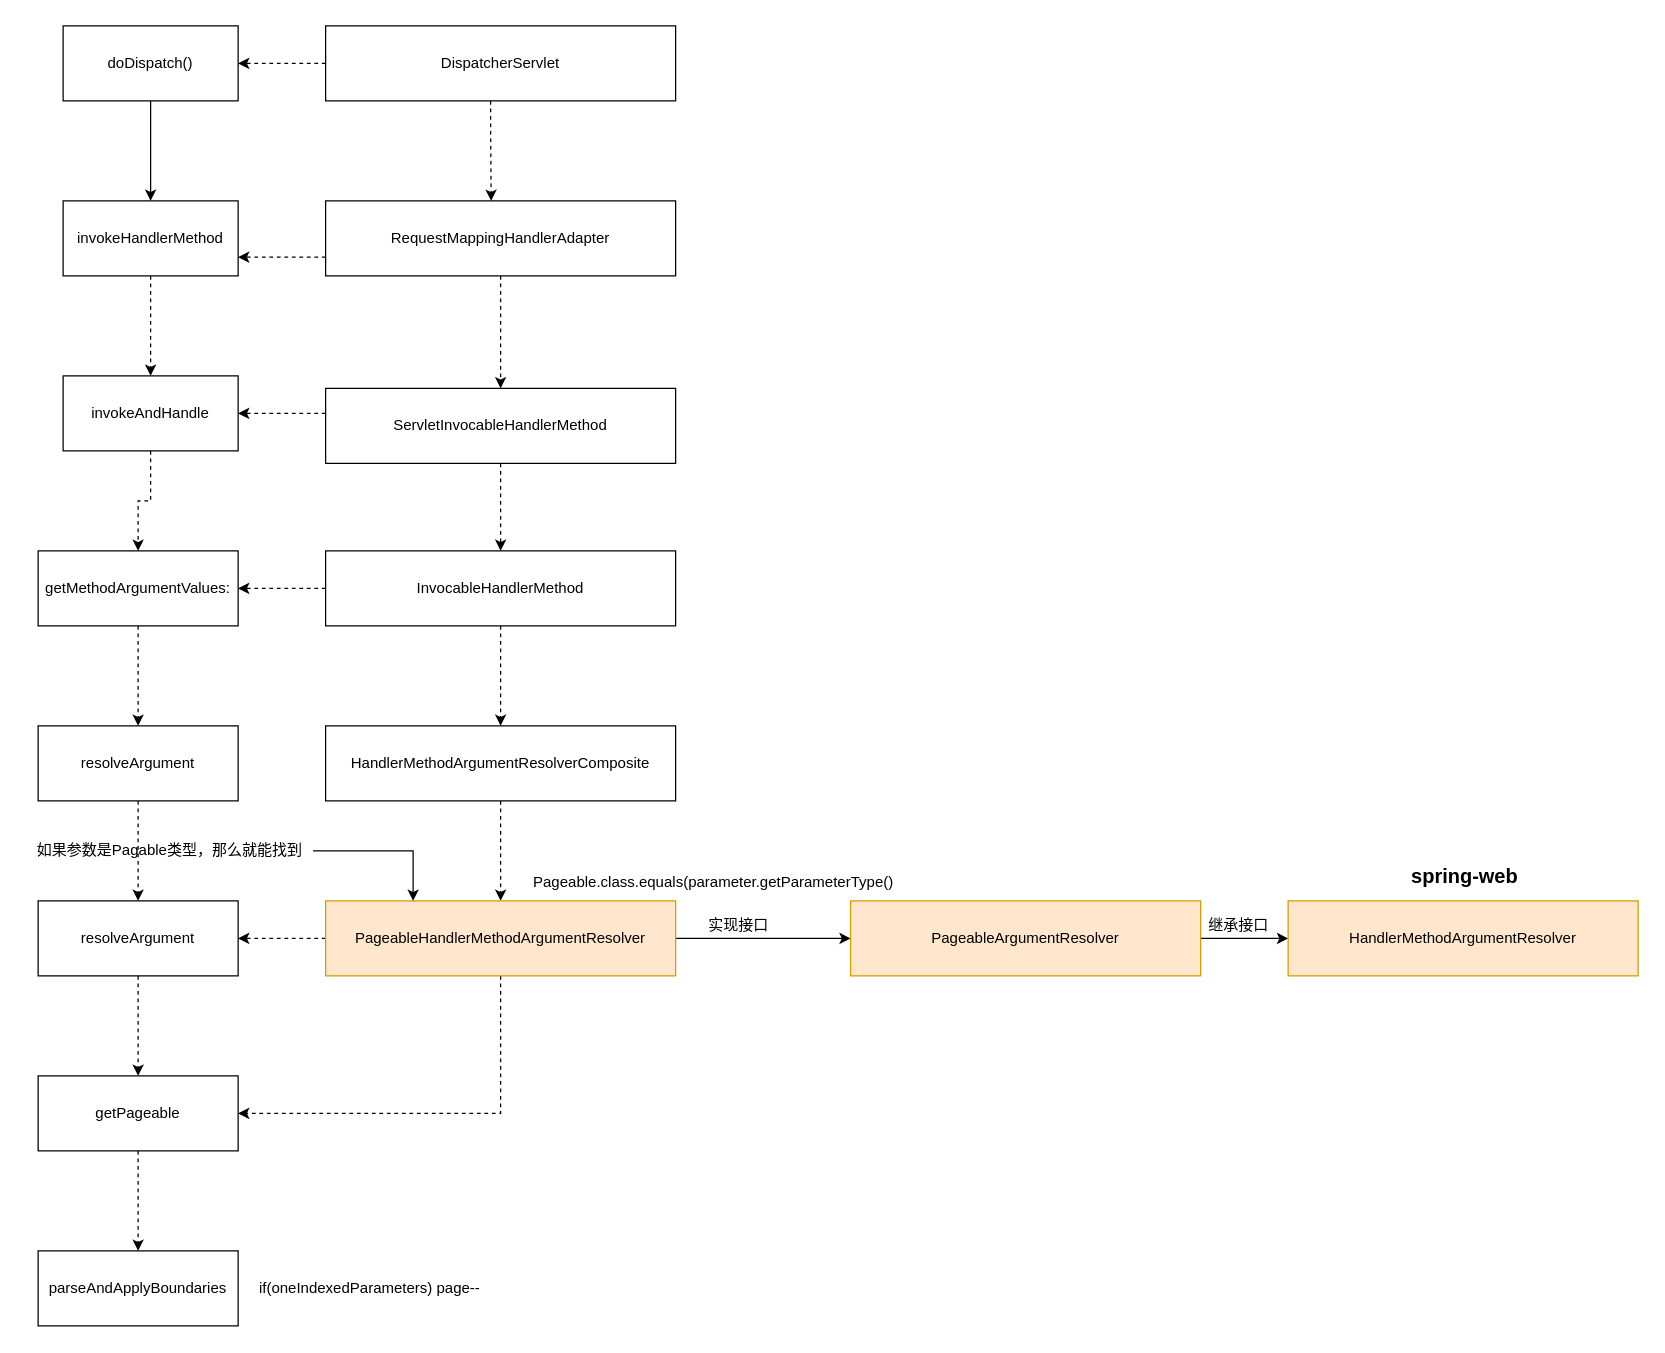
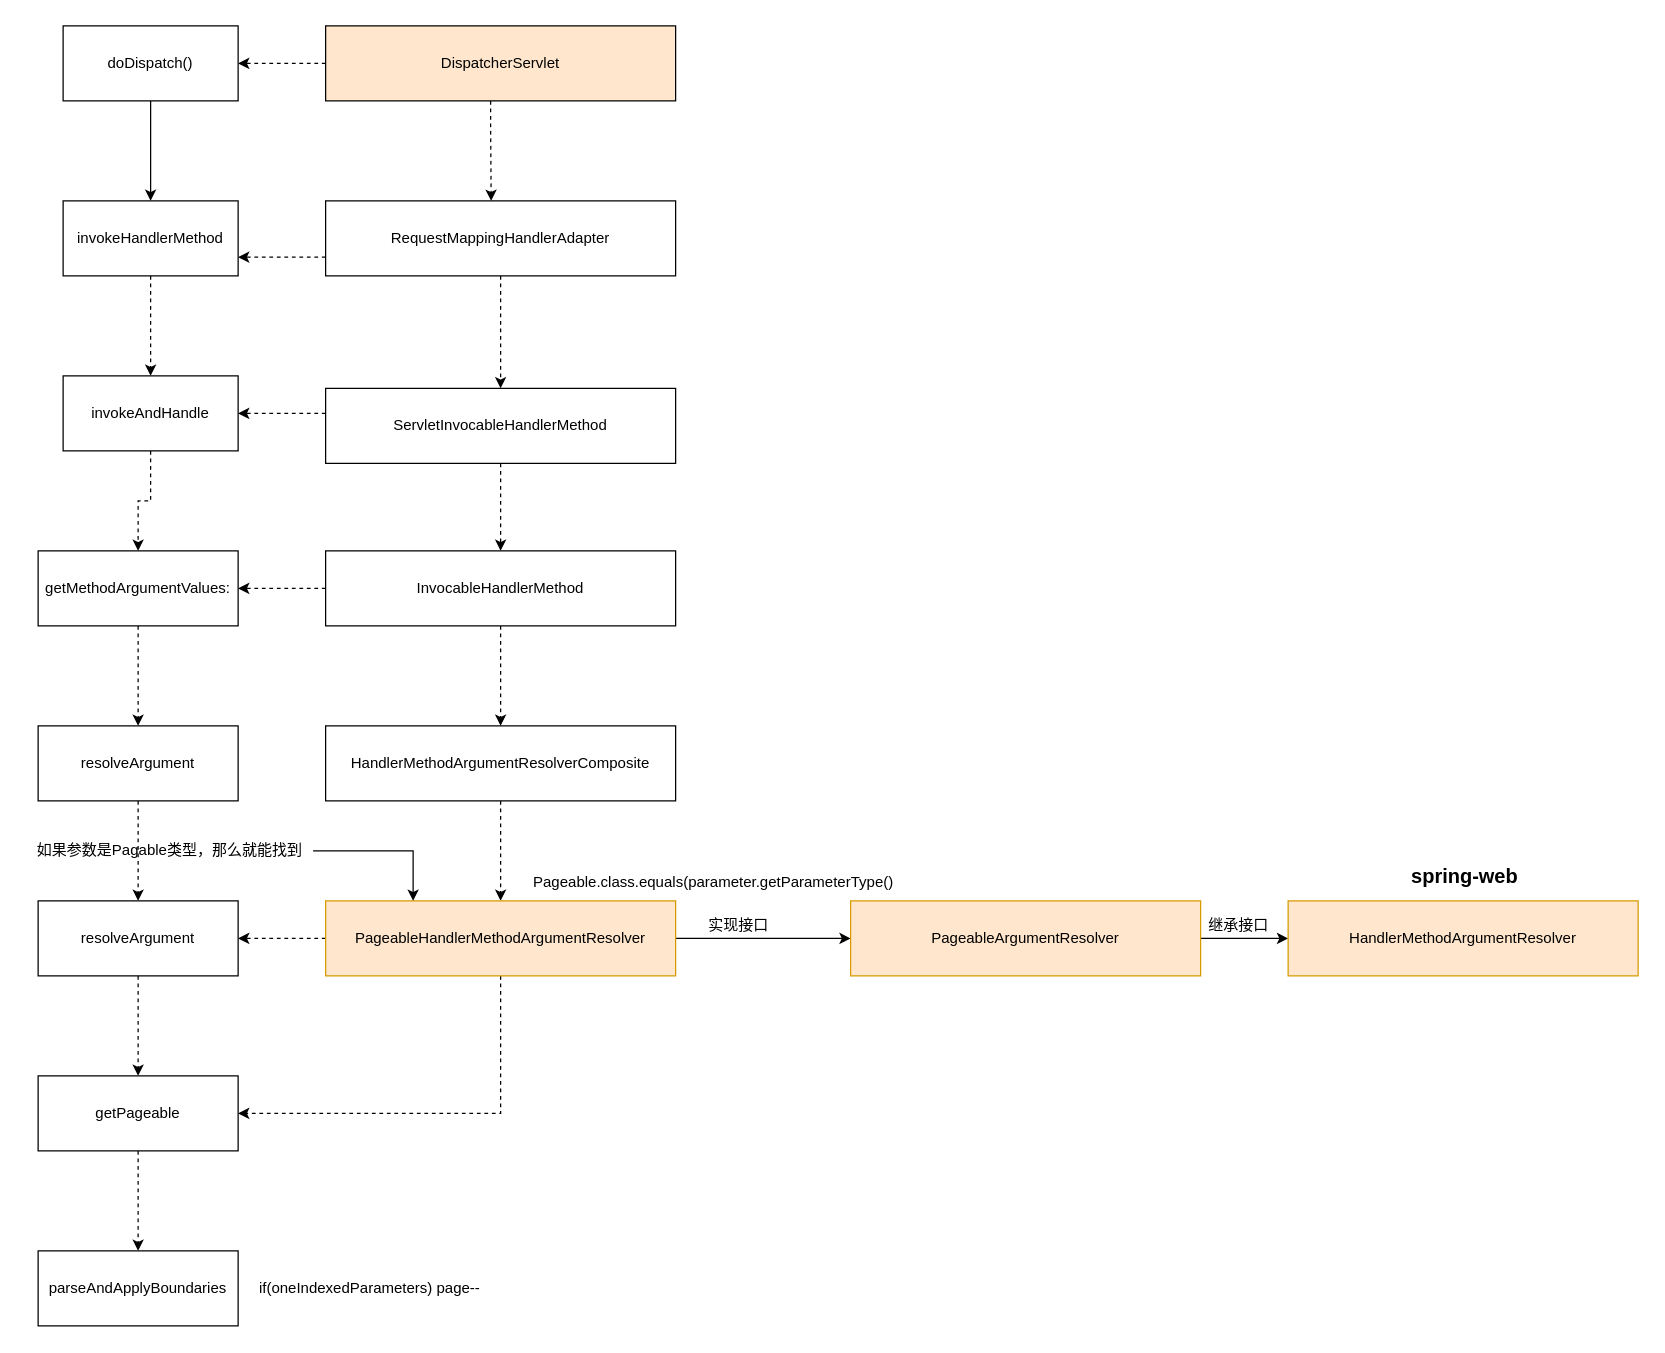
node "DispatcherServlet": fillcolor #ffffff -> #ffe6cc
